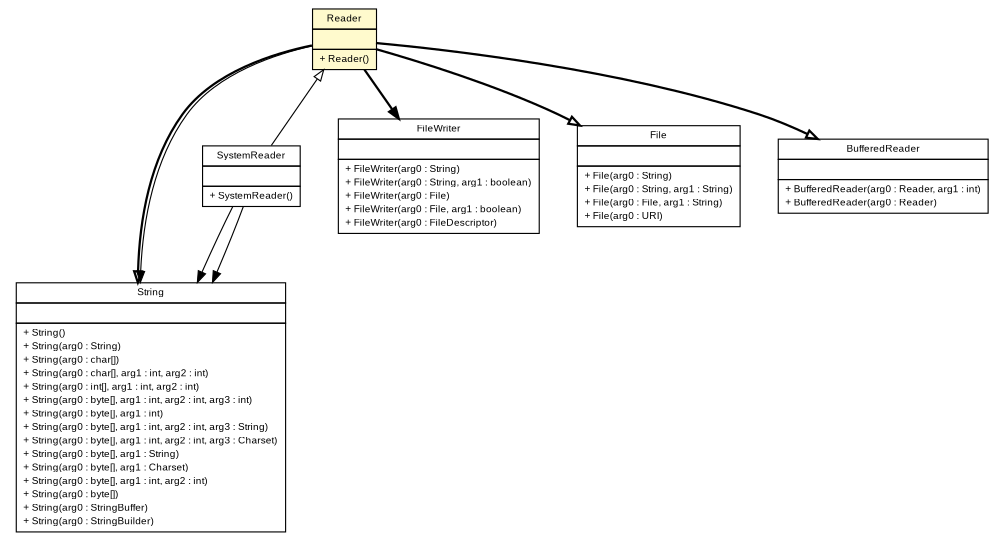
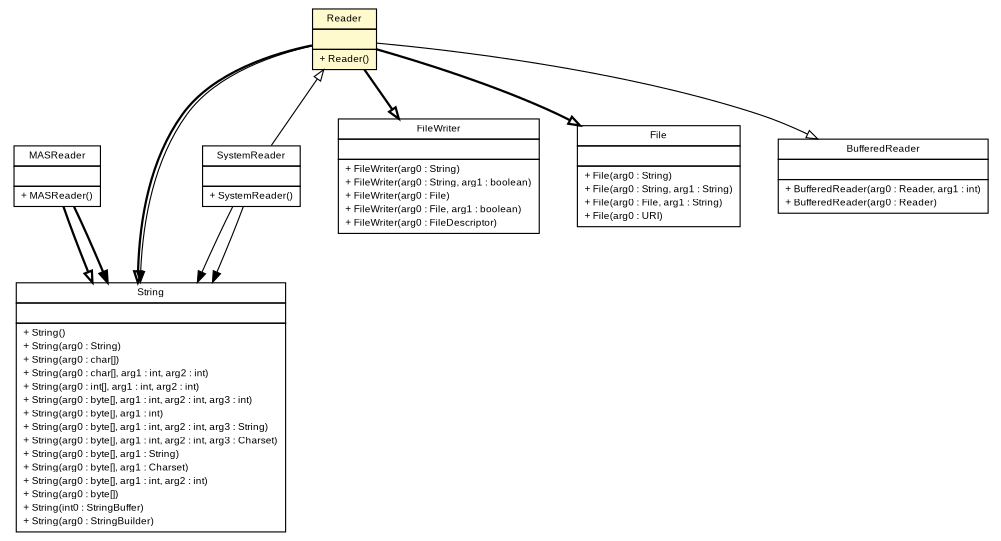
edge "Reader" -> "BufferedReader": style bold -> solid
edge "Reader" -> "FileWriter": arrowhead normal -> onormal
node "MASReader": added
node "String": text "+ String(arg0 : StringBuffer)" -> "+ String(int0 : StringBuffer)"
